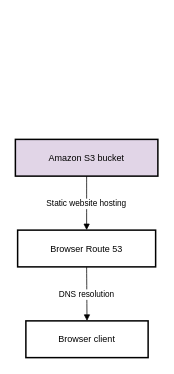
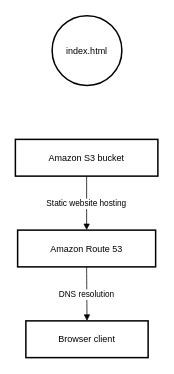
node "index.html": added
node "Amazon S3 bucket": fillcolor #e1d5e7 -> #ffffff
node "Browser Route 53": label "Browser Route 53" -> "Amazon Route 53"
